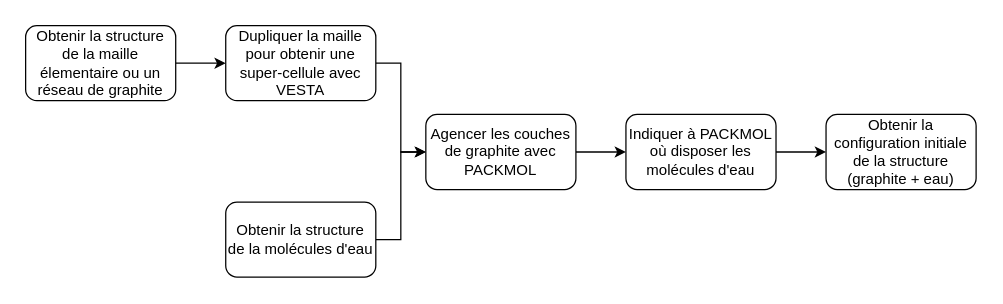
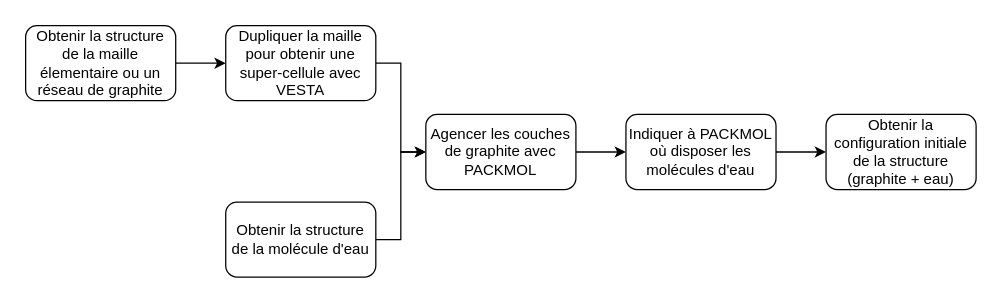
node "Obtenir la structure de la molécules d'eau": label "Obtenir la structure de la molécules d'eau" -> "Obtenir la structure de la molécule d'eau"
